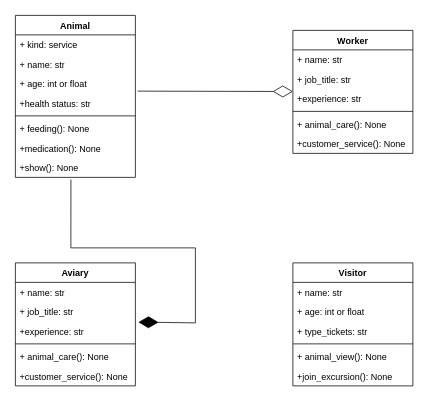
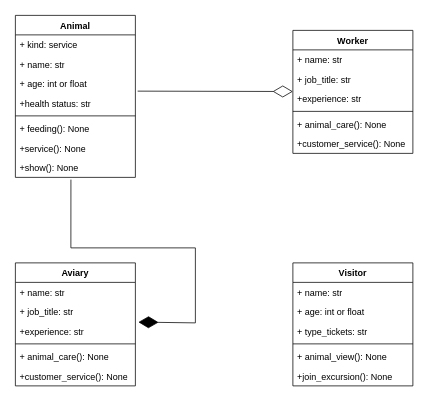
node "+medication(): None": label "+medication(): None" -> "+service(): None"
